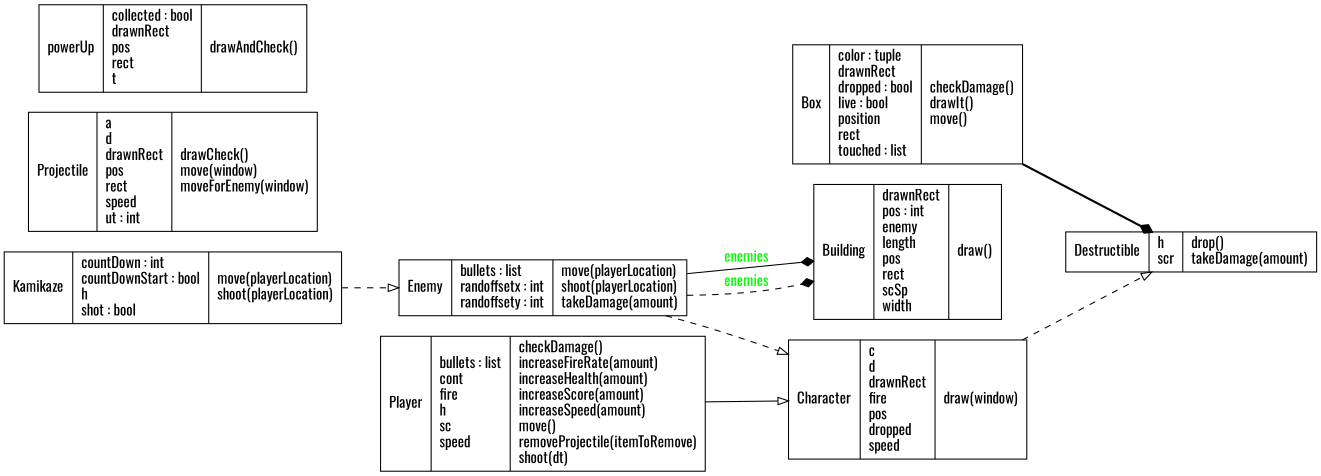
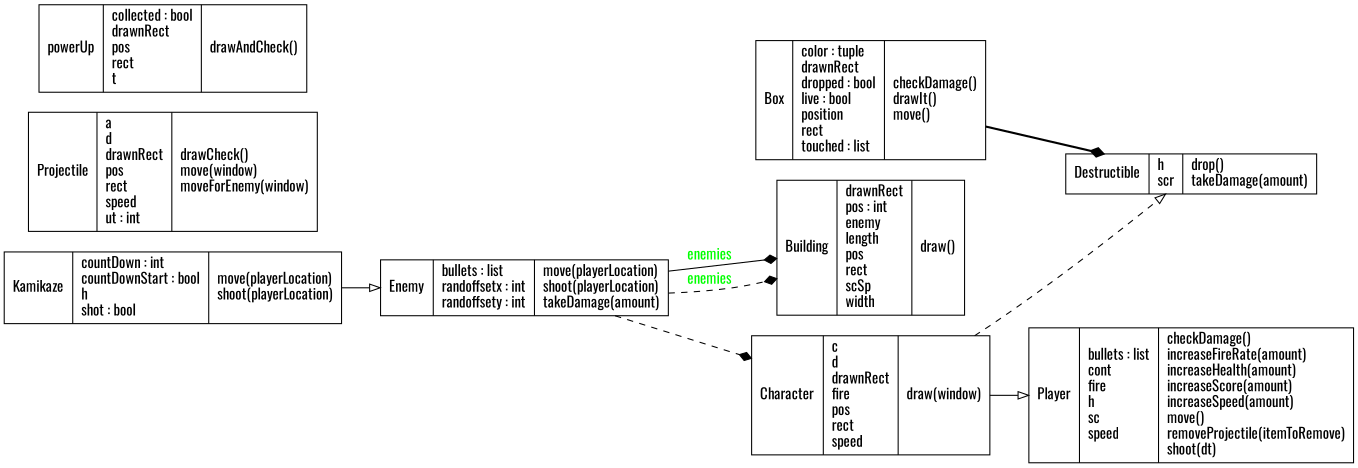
edge "Kamikaze" -> "Enemy": style dashed -> solid
edge "Enemy" -> "Character": arrowhead empty -> diamond
edge "Player" -> "Character": reversed
node "Character": text "dropped" -> "rect"
